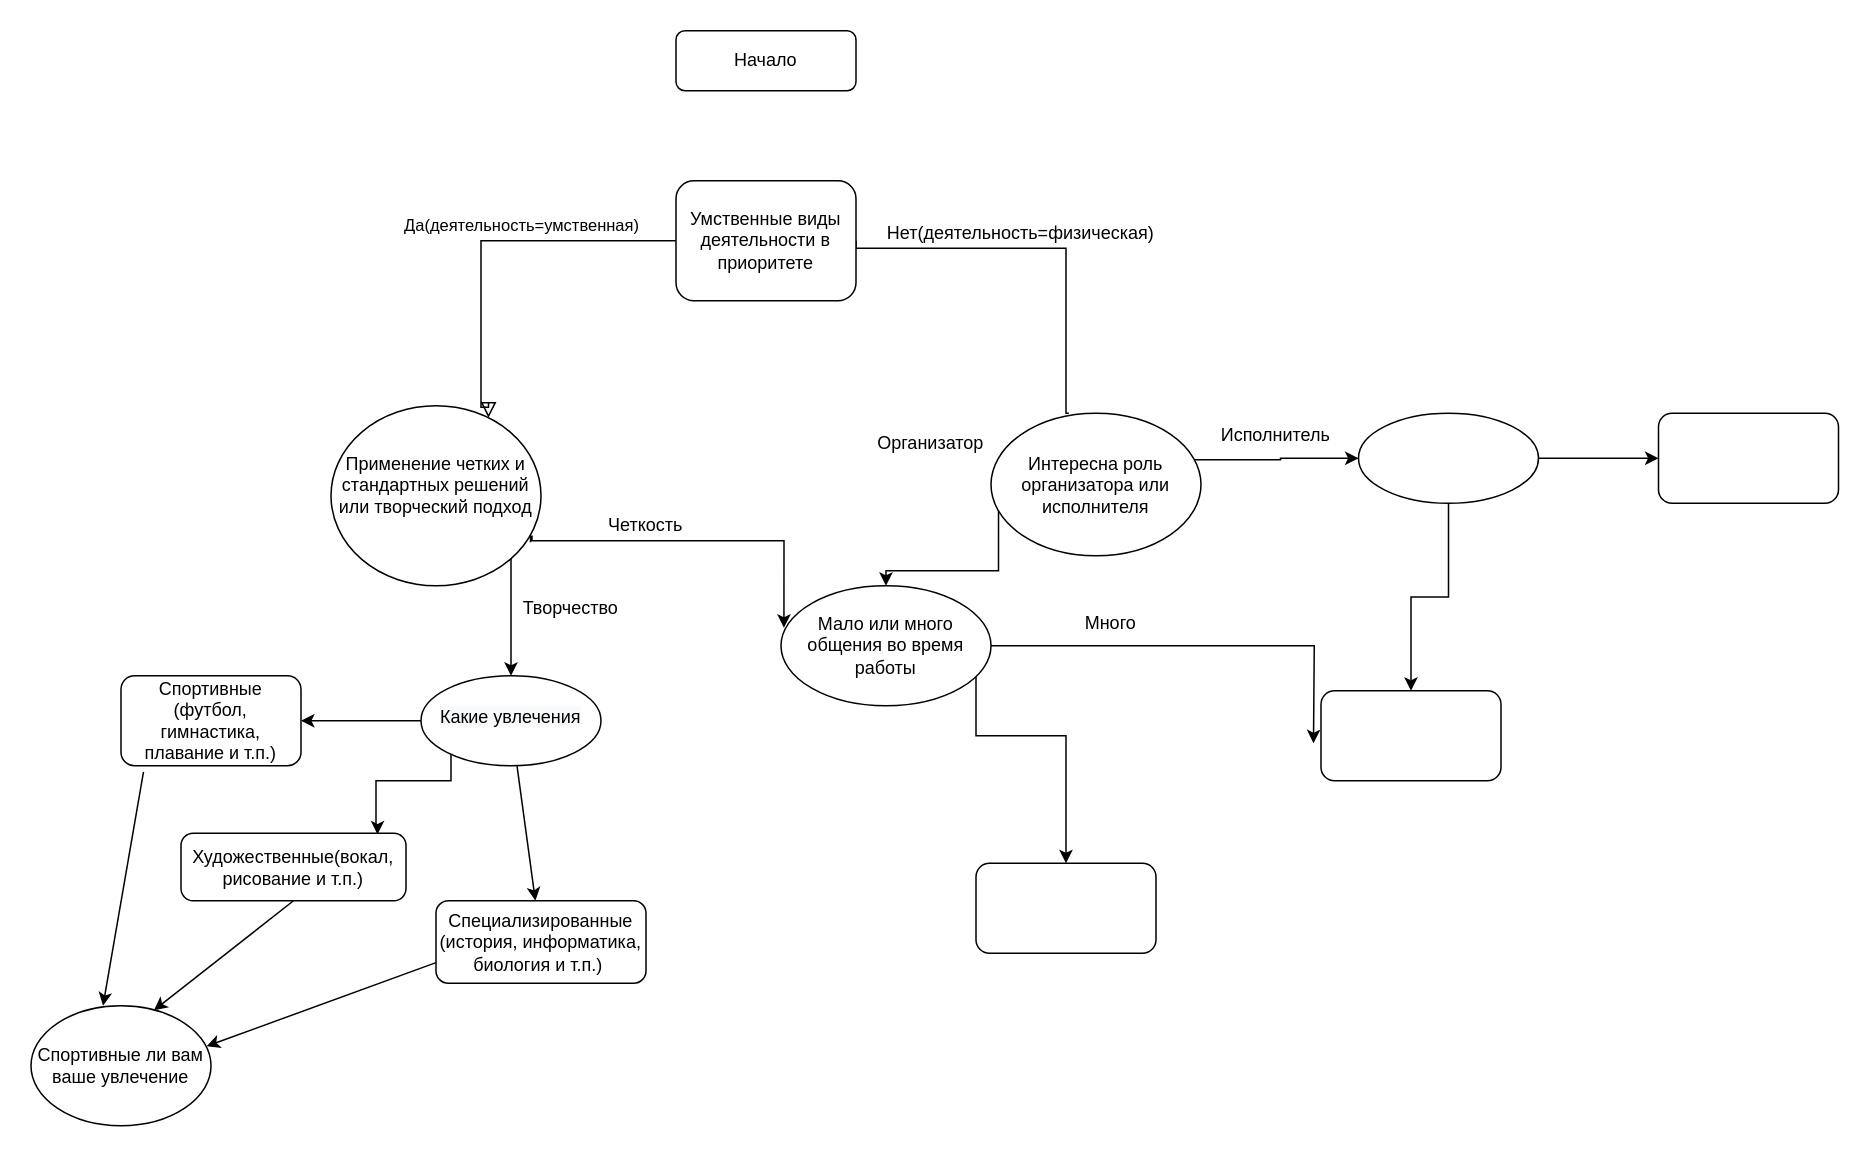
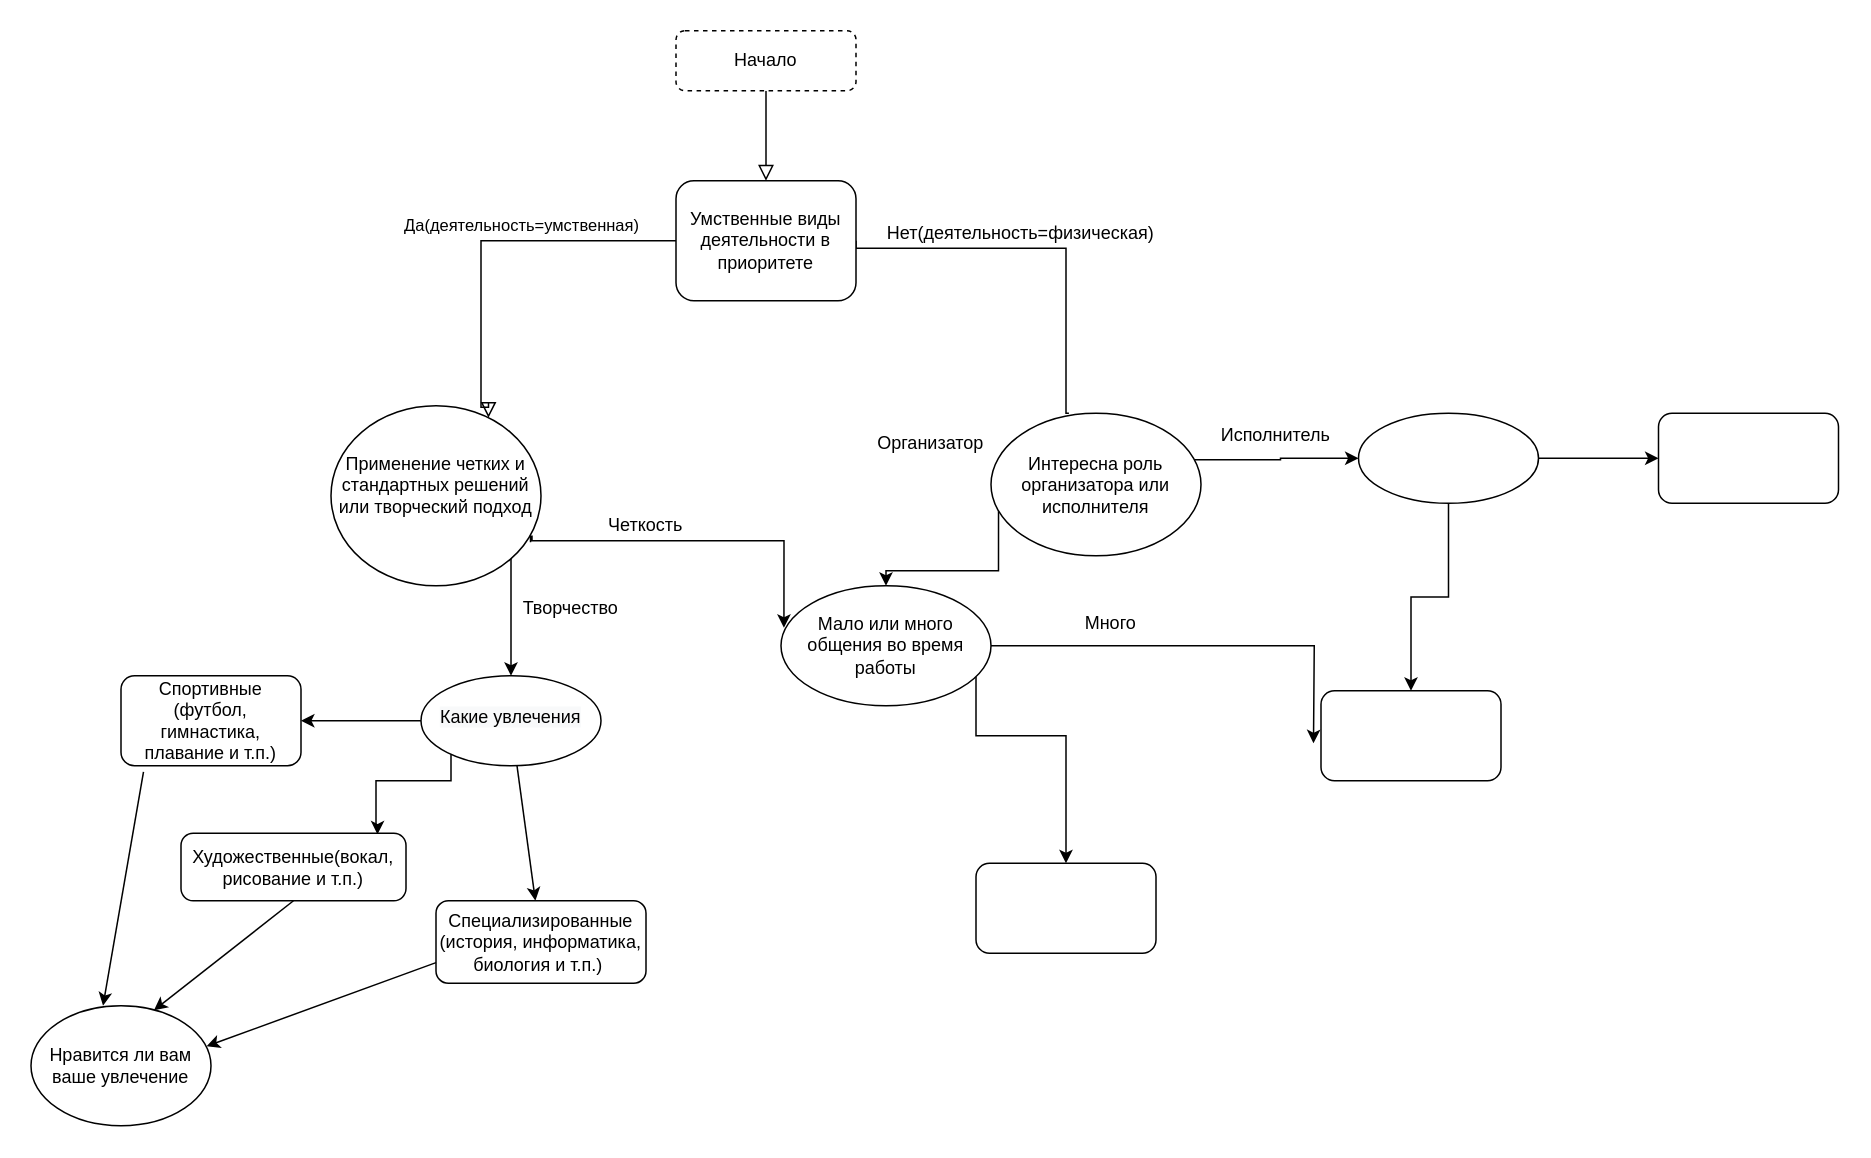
node "Начало": style solid -> dashed
edge "Начало" -> "Умственные виды деятельности в приоритете": added
node "Спортивные ли вам ваше увлечение": label "Спортивные ли вам ваше увлечение" -> "Нравится ли вам ваше увлечение"
